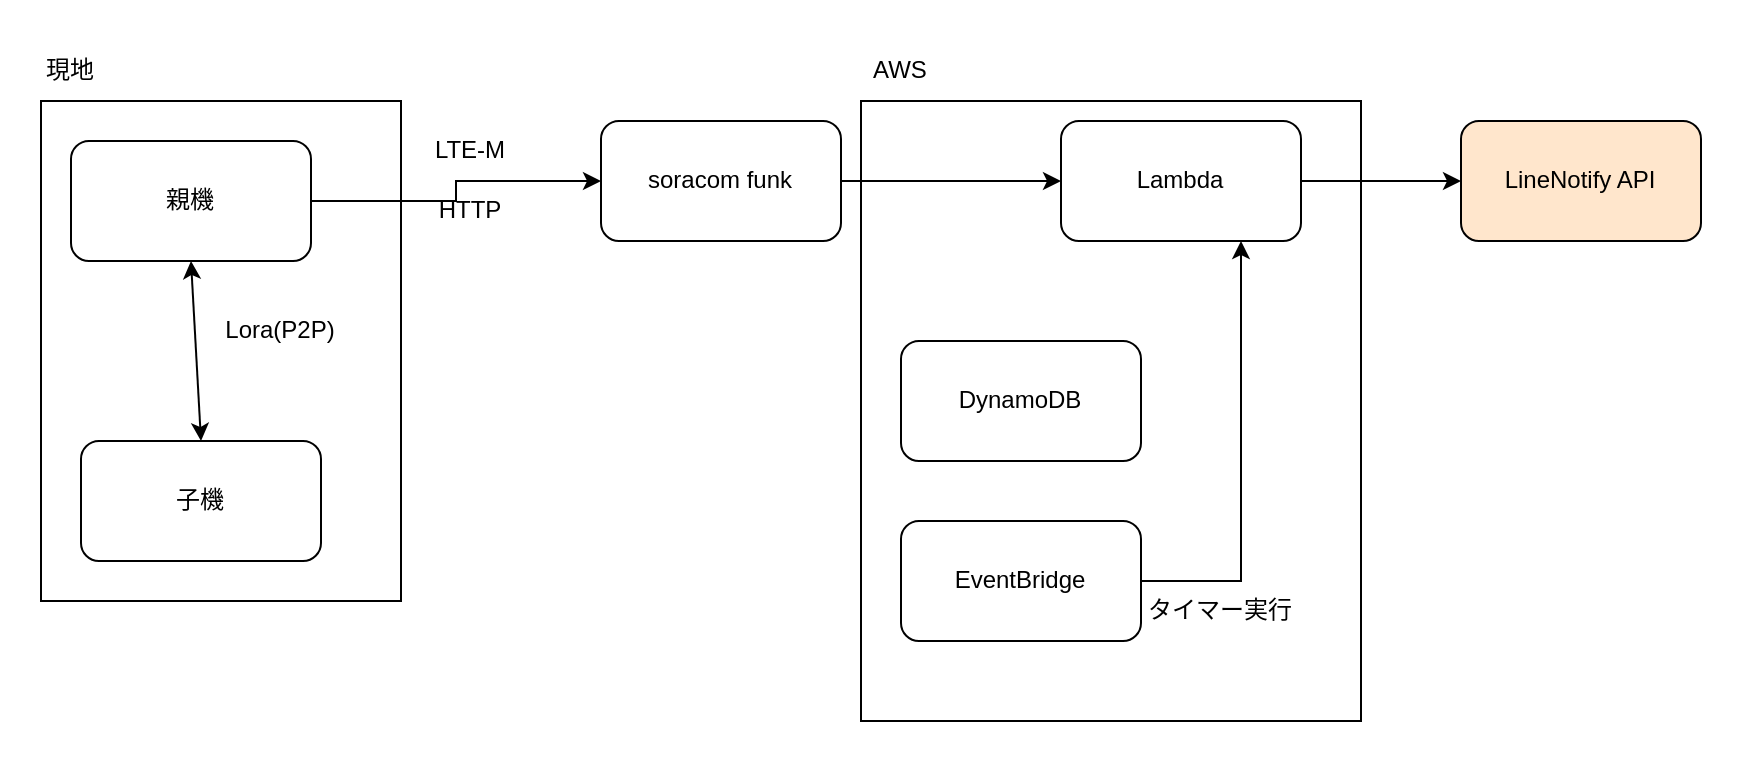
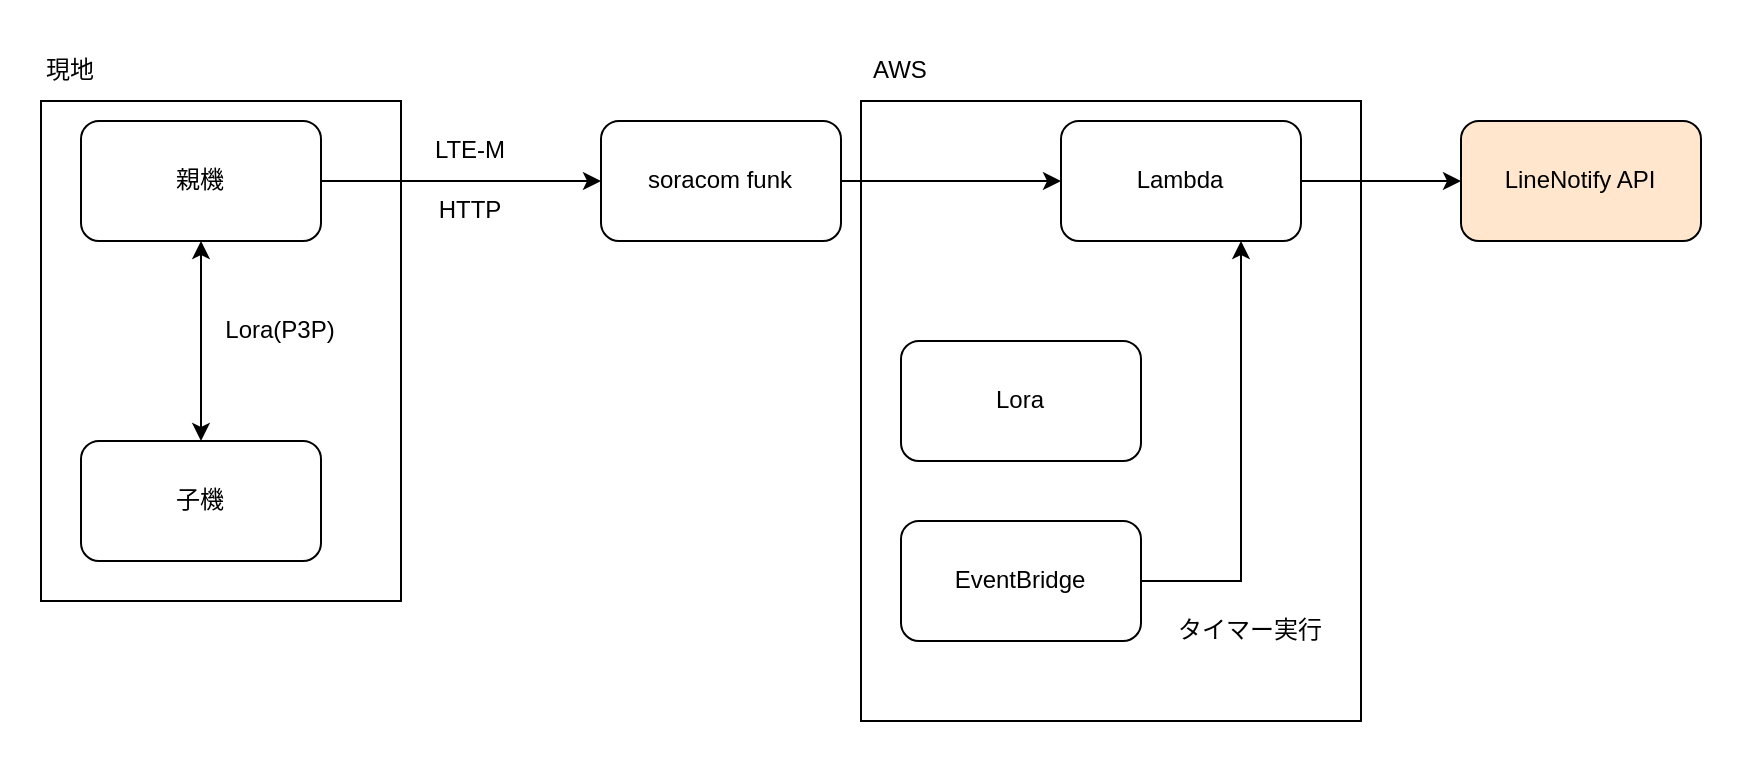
node "親機": moved (191, 201) -> (201, 181)
node "Lora(P2P)": label "Lora(P2P)" -> "Lora(P3P)"
node "DynamoDB": label "DynamoDB" -> "Lora"
node "タイマー実行": moved (1221, 611) -> (1251, 631)
